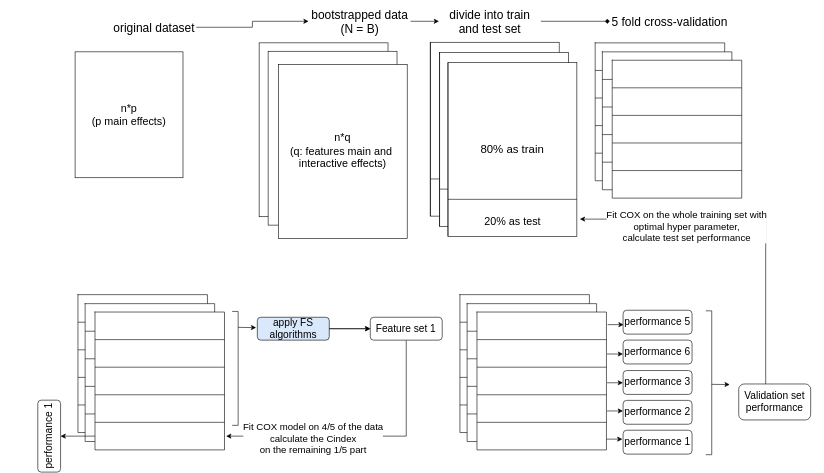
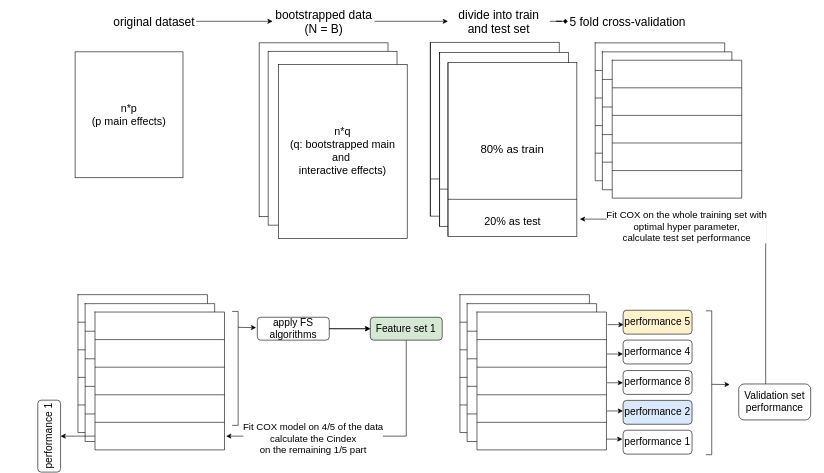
node "bootstrapped data (N = B)": moved (359, 21) -> (323, 21)
node "divide into train and test set": moved (490, 21) -> (499, 21)
node "5 fold cross-validation": moved (670, 21) -> (628, 21)
node "original dataset": moved (154, 27) -> (154, 21)
node "n*q (q: features main and interactive effects)": label "n*q (q: features main and interactive effects)" -> "n*q (q: bootstrapped main and interactive effects)"
node "performance 5": fillcolor #ffffff -> #fff2cc
node "apply FS algorithms": fillcolor #dae8fc -> #ffffff
node "Feature set 1": fillcolor #ffffff -> #d5e8d4
node "performance 6": label "performance 6" -> "performance 4"
node "performance 3": label "performance 3" -> "performance 8"
node "performance 2": fillcolor #ffffff -> #dae8fc
